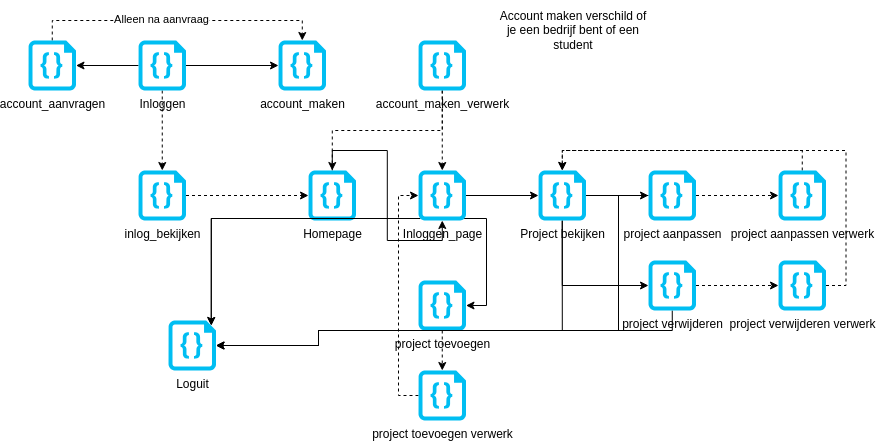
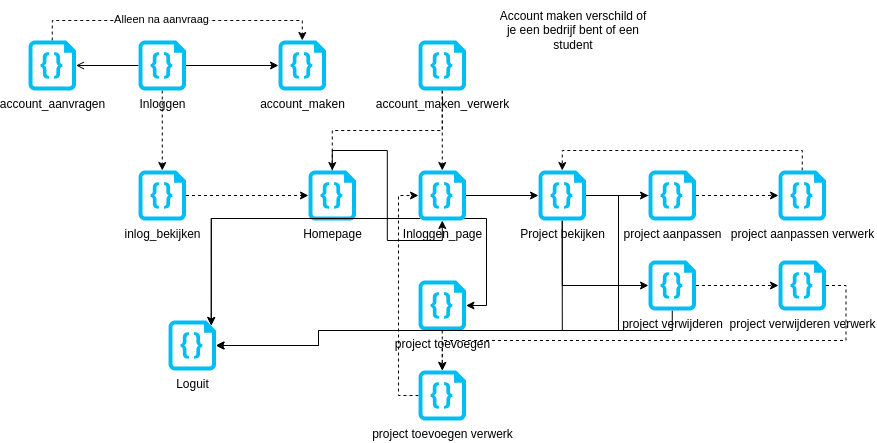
edge "Inloggen" -> "account_aanvragen": arrowhead classic -> open
edge "project verwijderen verwerk" -> "Project bekijken": now "project verwijderen verwerk" -> "project toevoegen verwerk"
